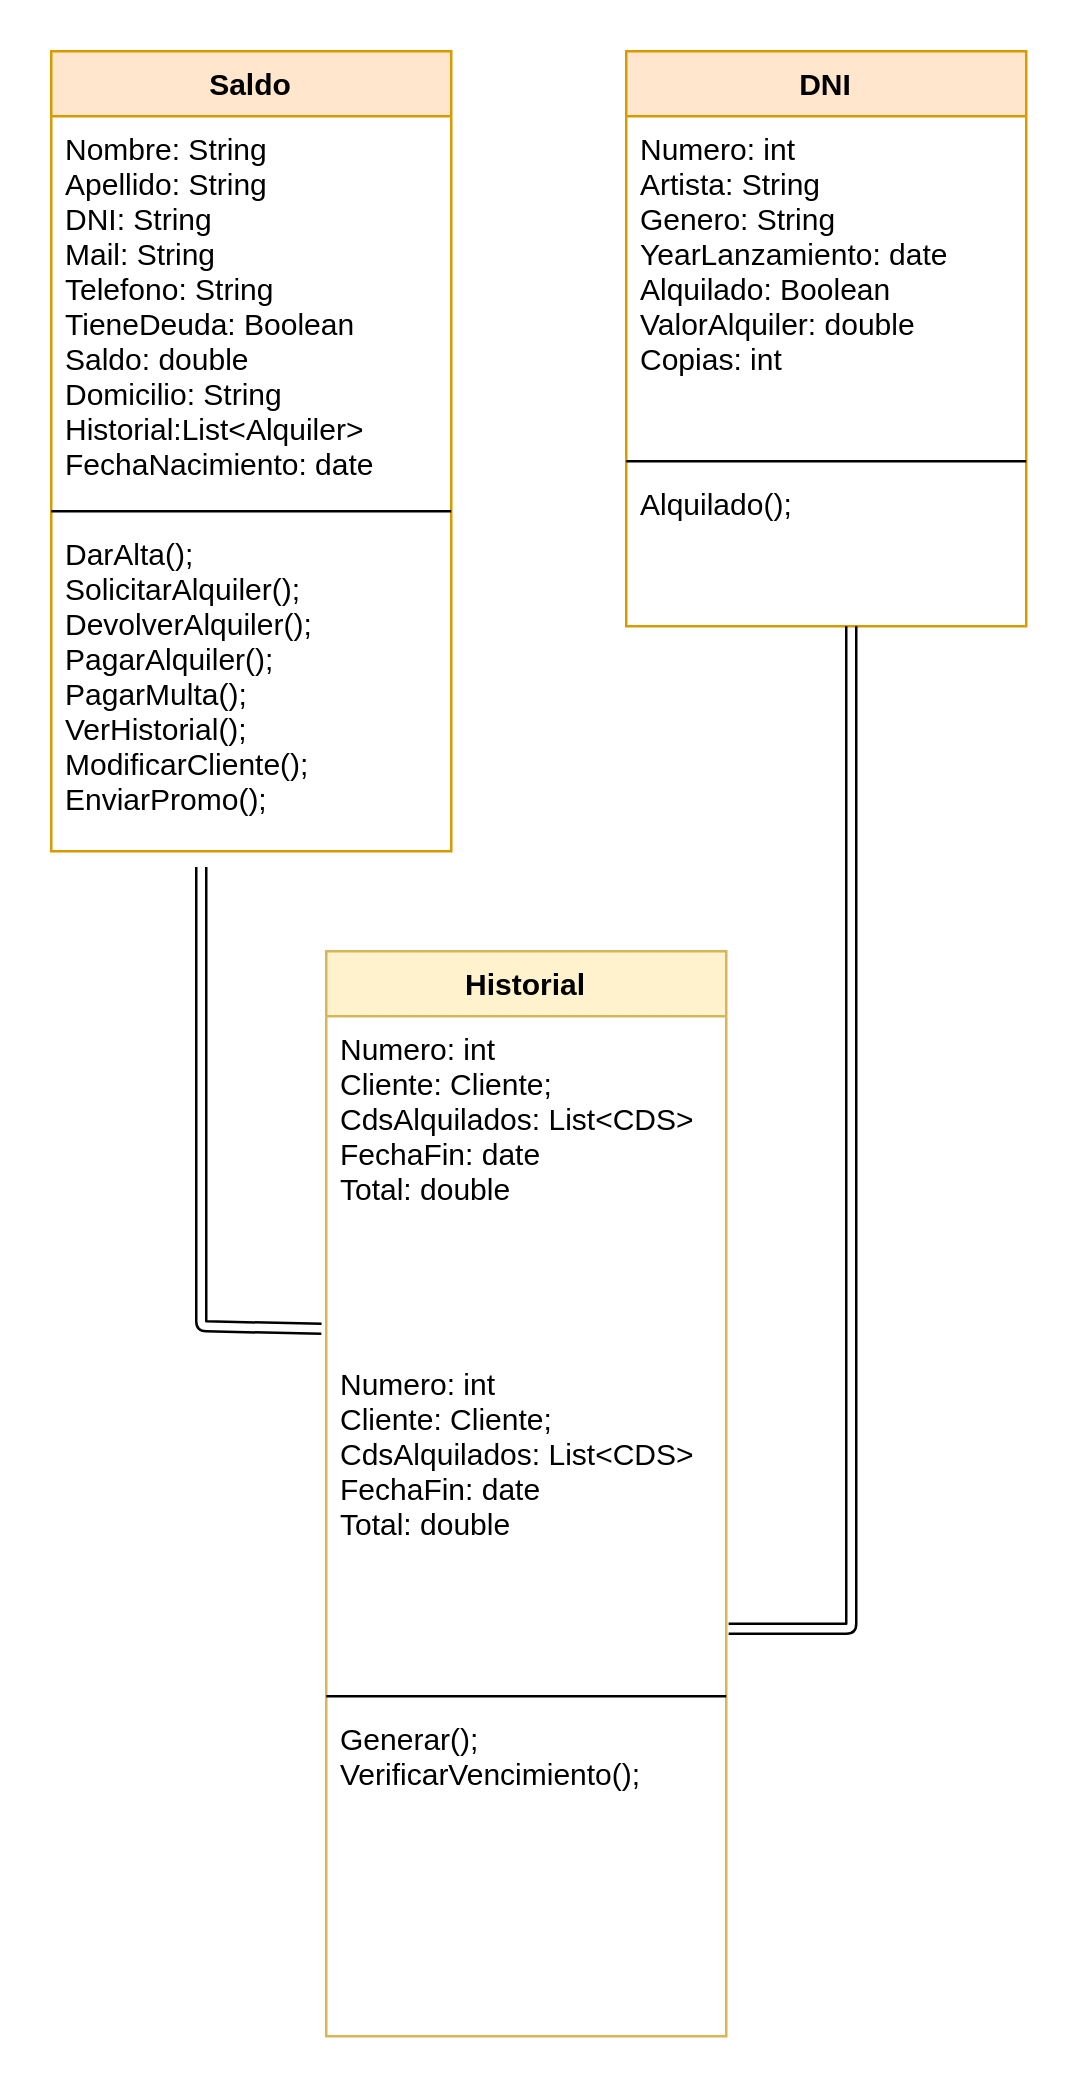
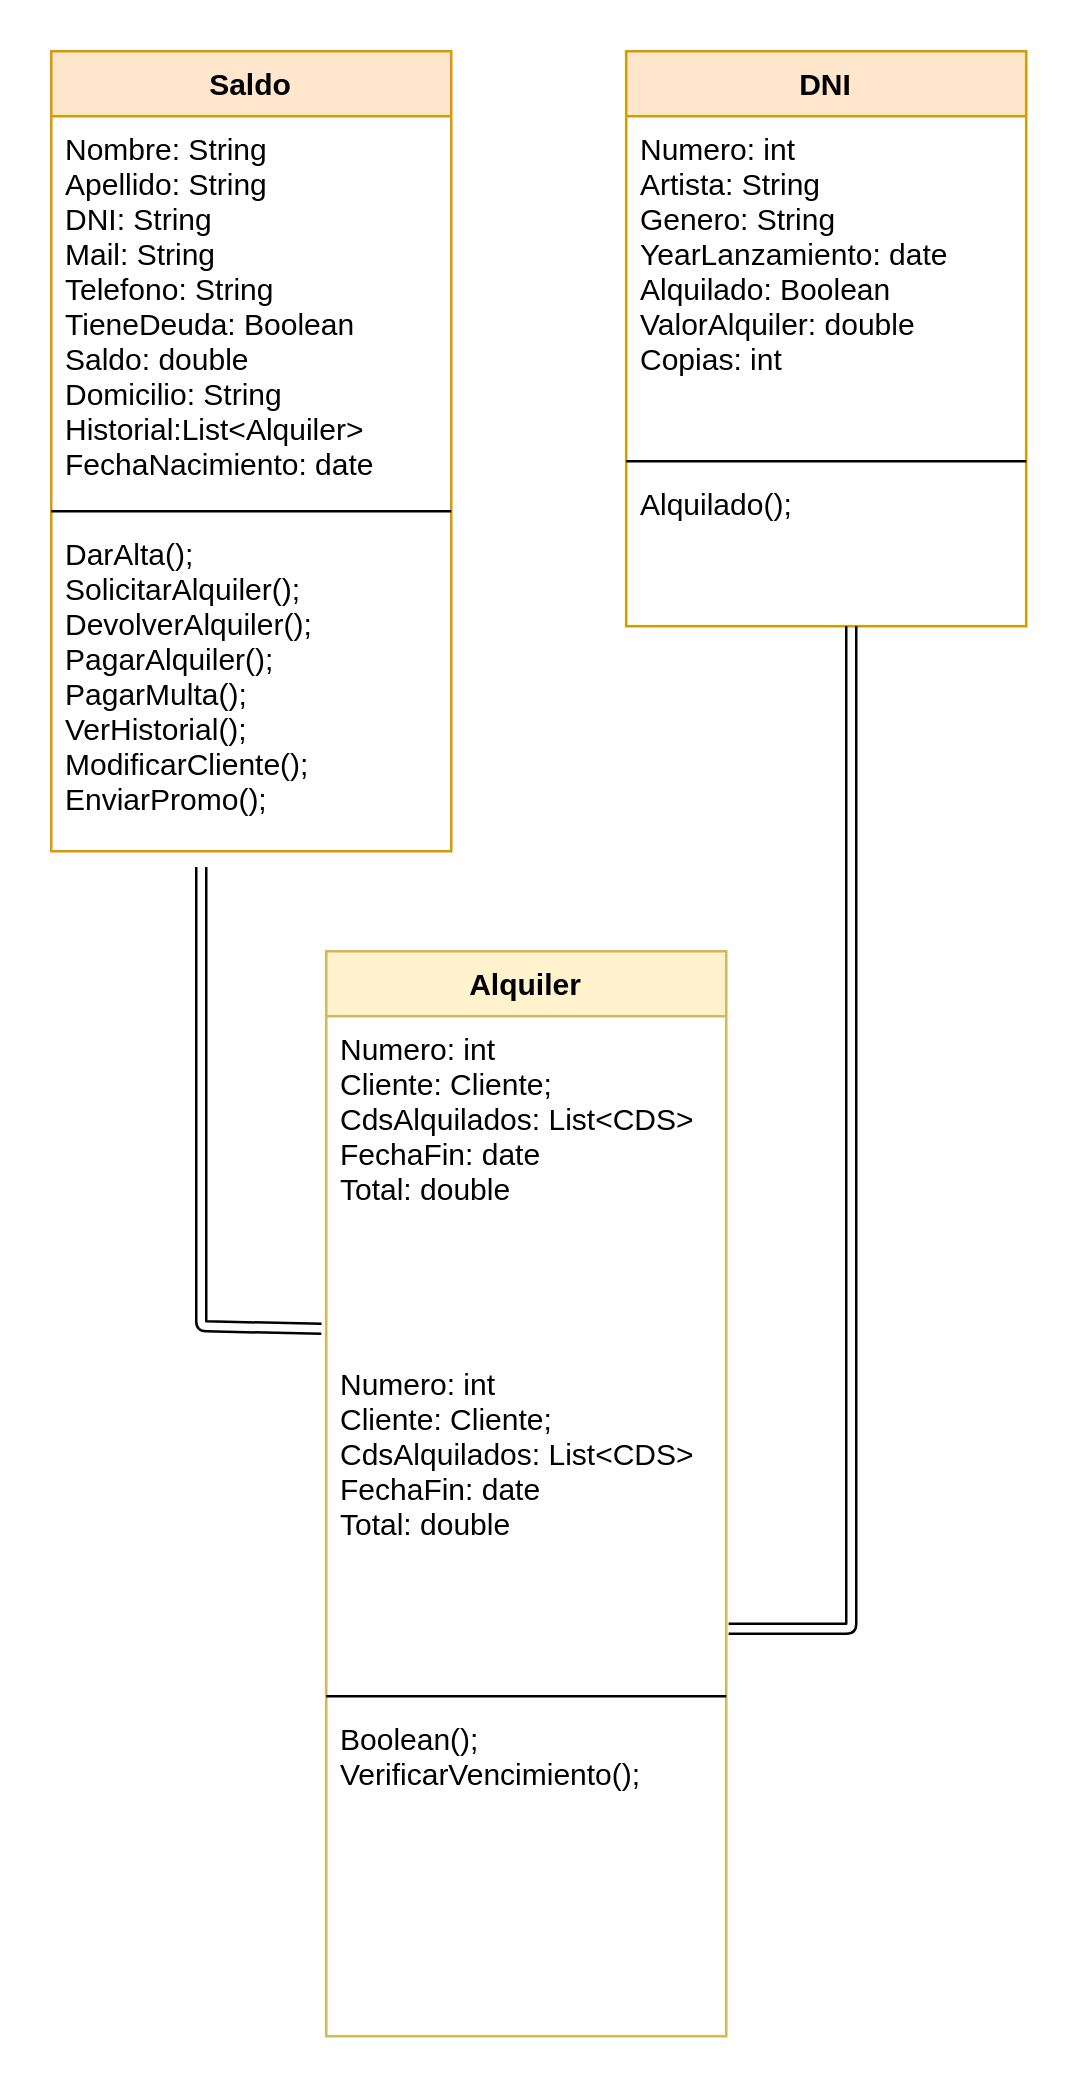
node "Historial": label "Historial" -> "Alquiler"
node "Generar(); VerificarVencimiento();": label "Generar(); VerificarVencimiento();" -> "Boolean(); VerificarVencimiento();"
